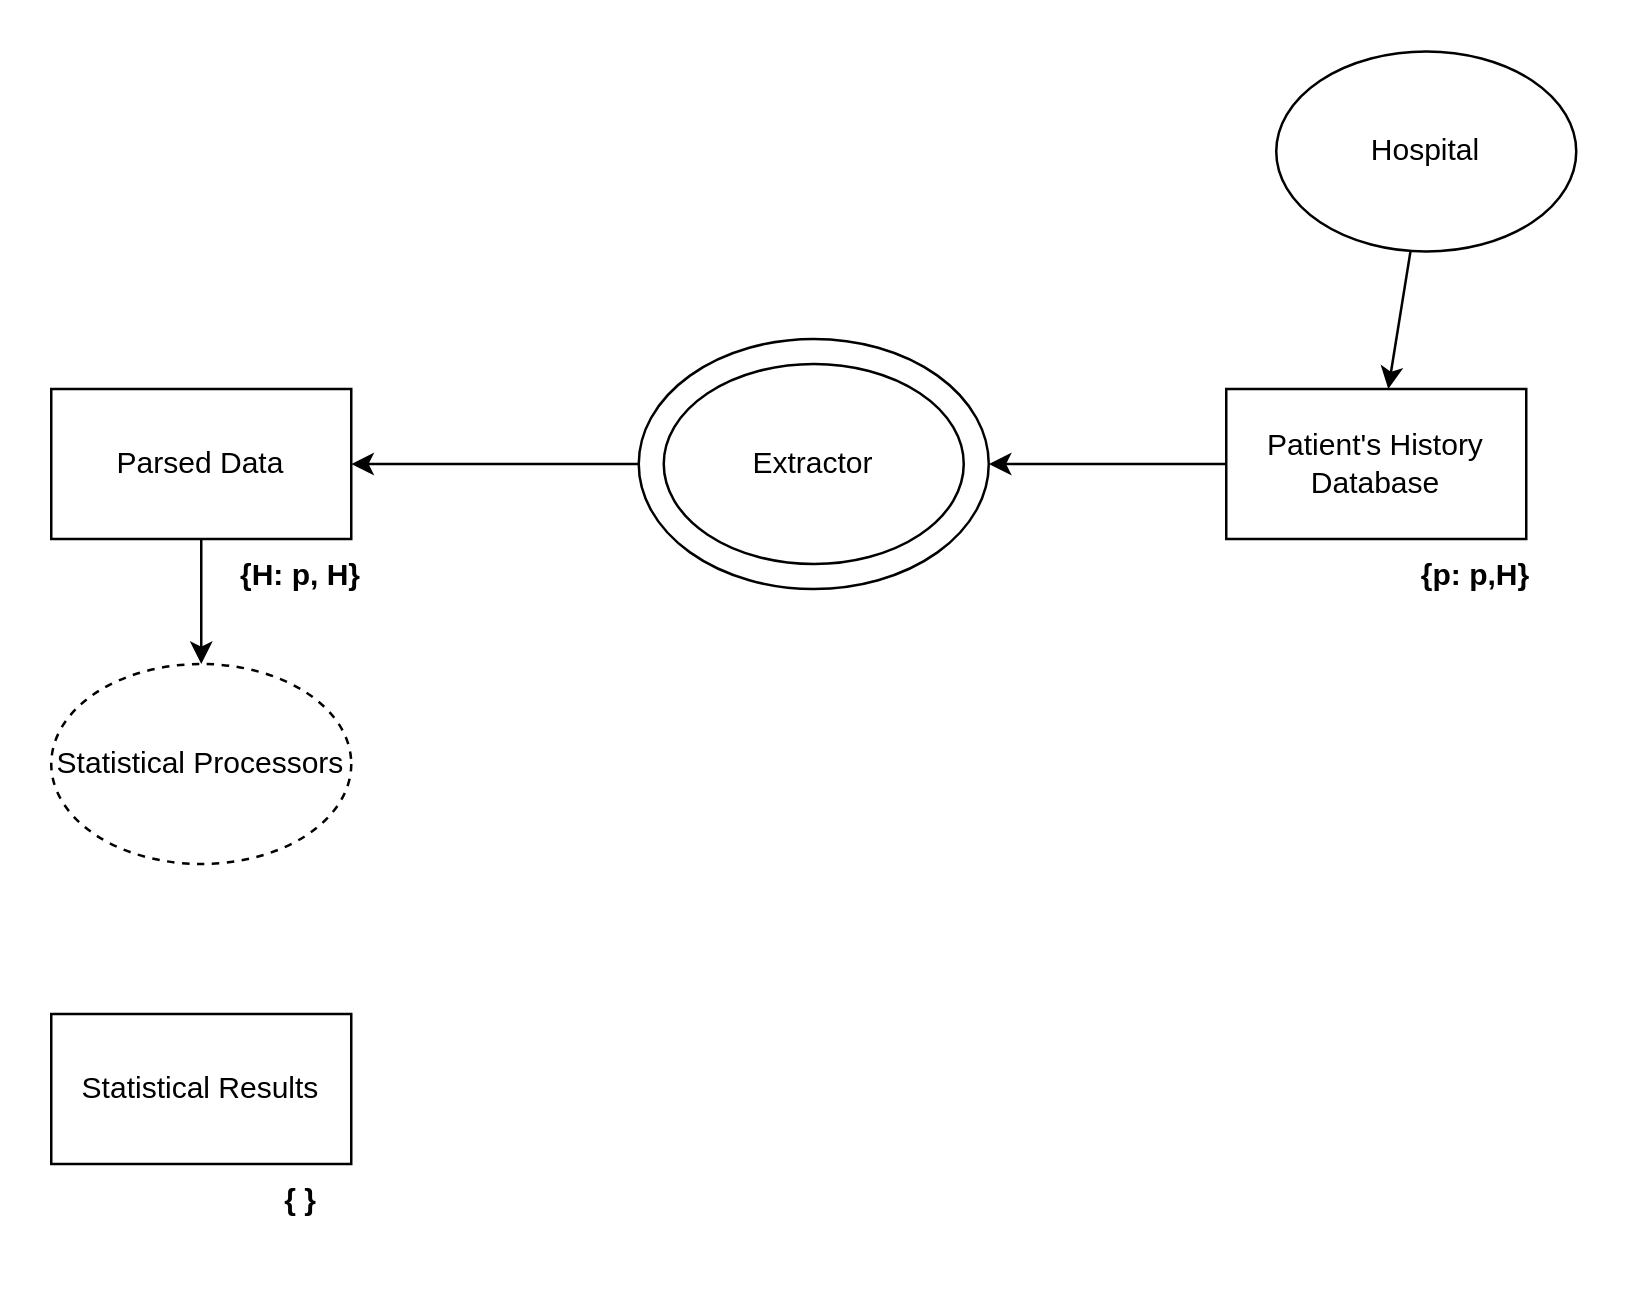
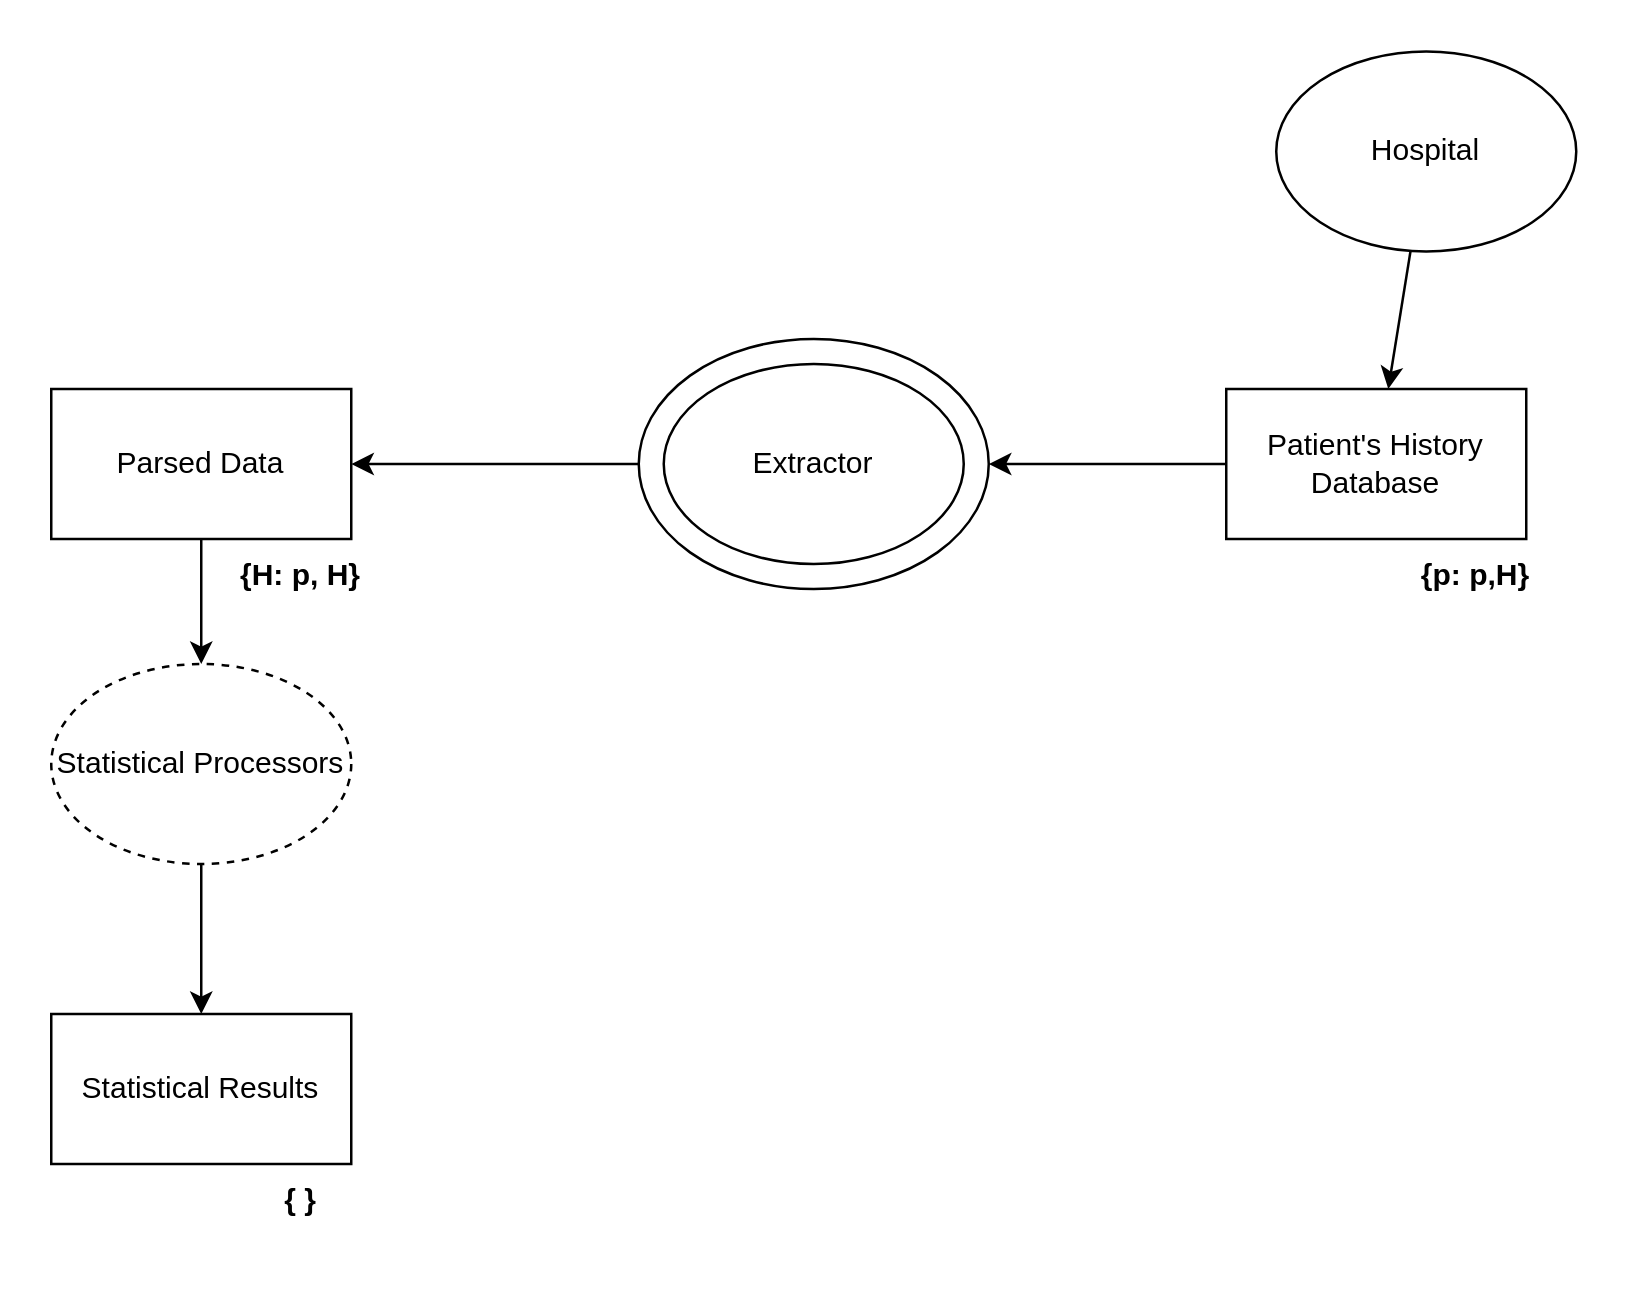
edge "Statistical Processors" -> "Statistical Results": added
